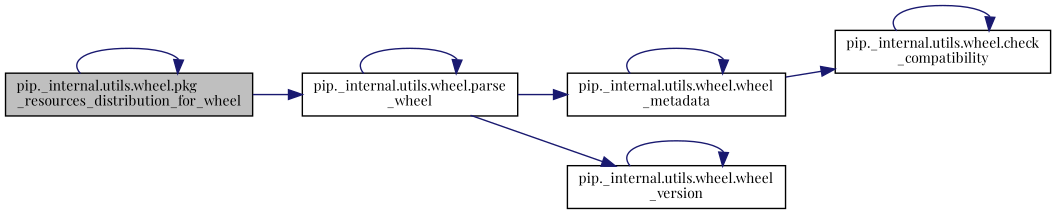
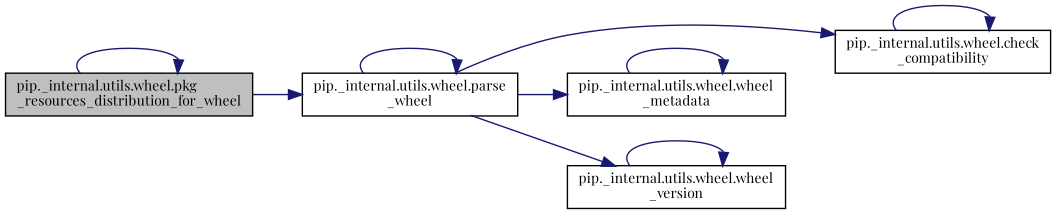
edge "pip._internal.utils.wheel.wheel _metadata" -> "pip._internal.utils.wheel.check _compatibility": now "pip._internal.utils.wheel.parse _wheel" -> "pip._internal.utils.wheel.check _compatibility"
